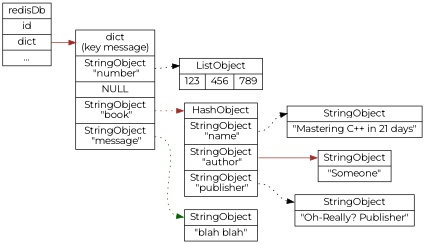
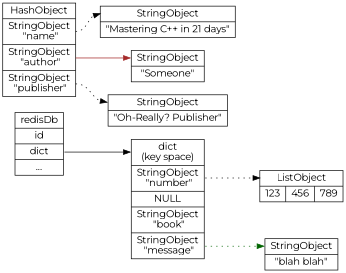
edge "redisDb" -> "dict": color brown -> black
node "dict": text "(key message)" -> "(key space)"
edge "dict" -> "HashObject": removed
